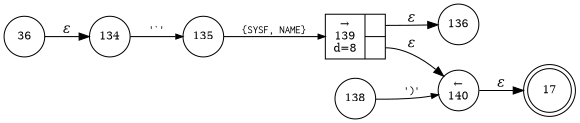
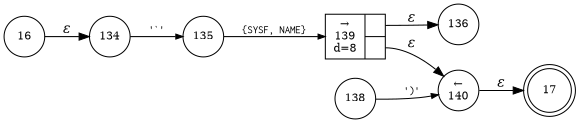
node "36": label "36" -> "16"
